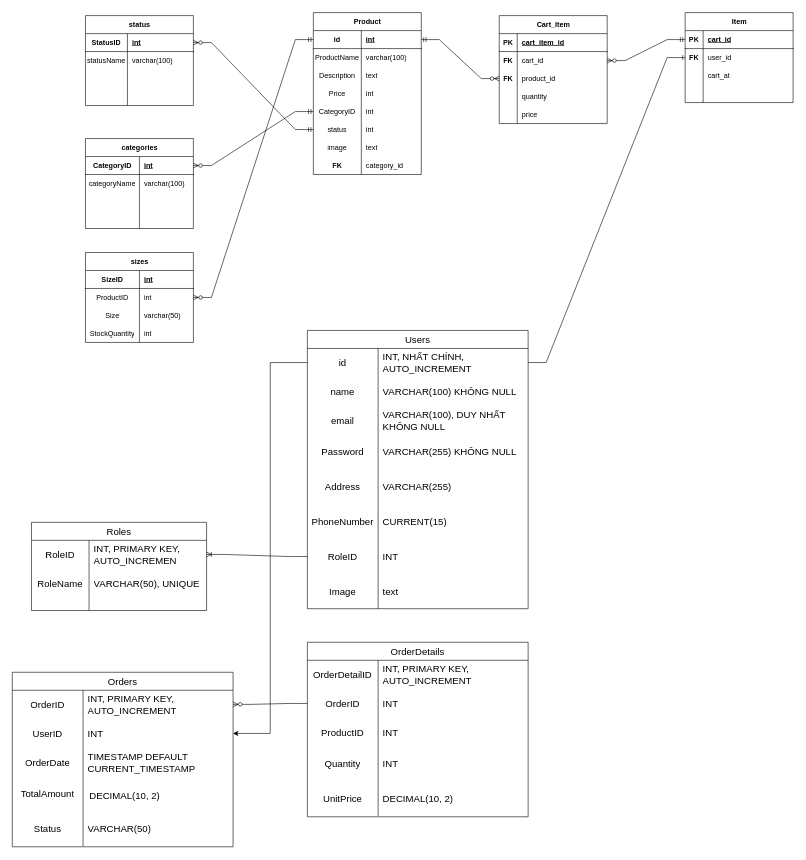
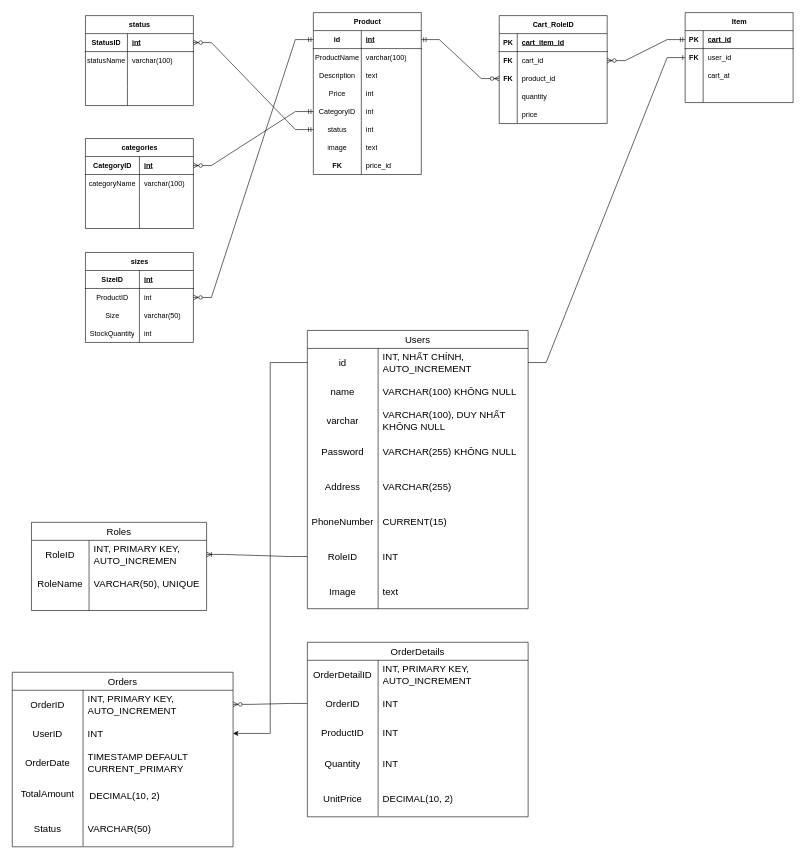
node "Cart_Item": label "Cart_Item" -> "Cart_RoleID"
node "category_id": label "category_id" -> "price_id"
node "email": label "email" -> "varchar"
node "TIMESTAMP DEFAULT CURRENT_TIMESTAMP": label "TIMESTAMP DEFAULT CURRENT_TIMESTAMP" -> "TIMESTAMP DEFAULT CURRENT_PRIMARY"
